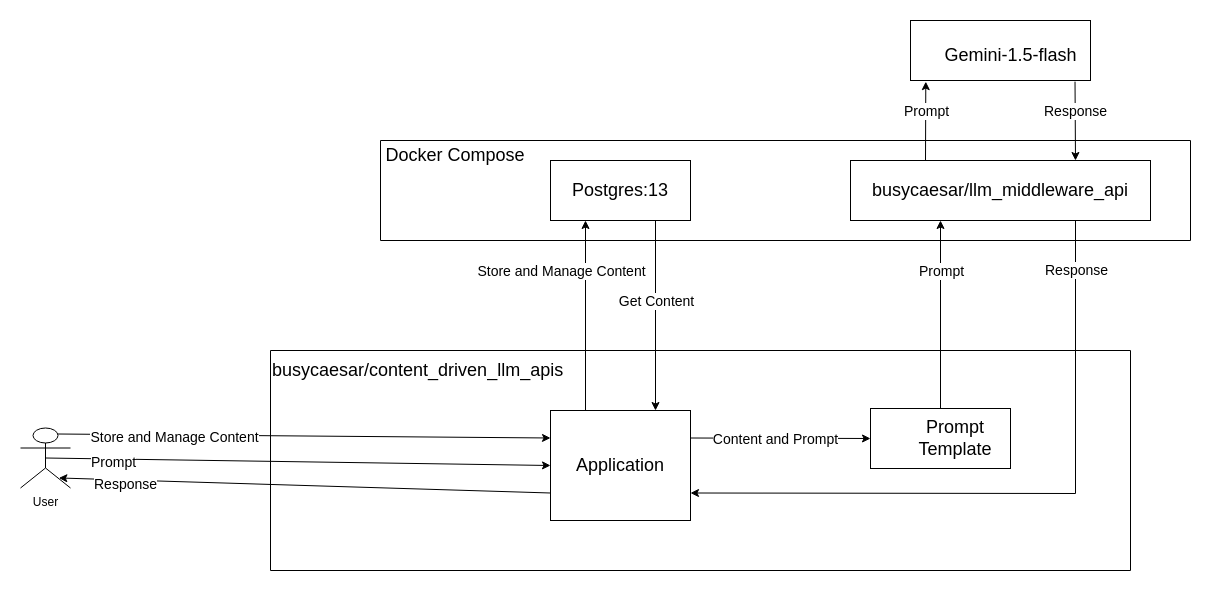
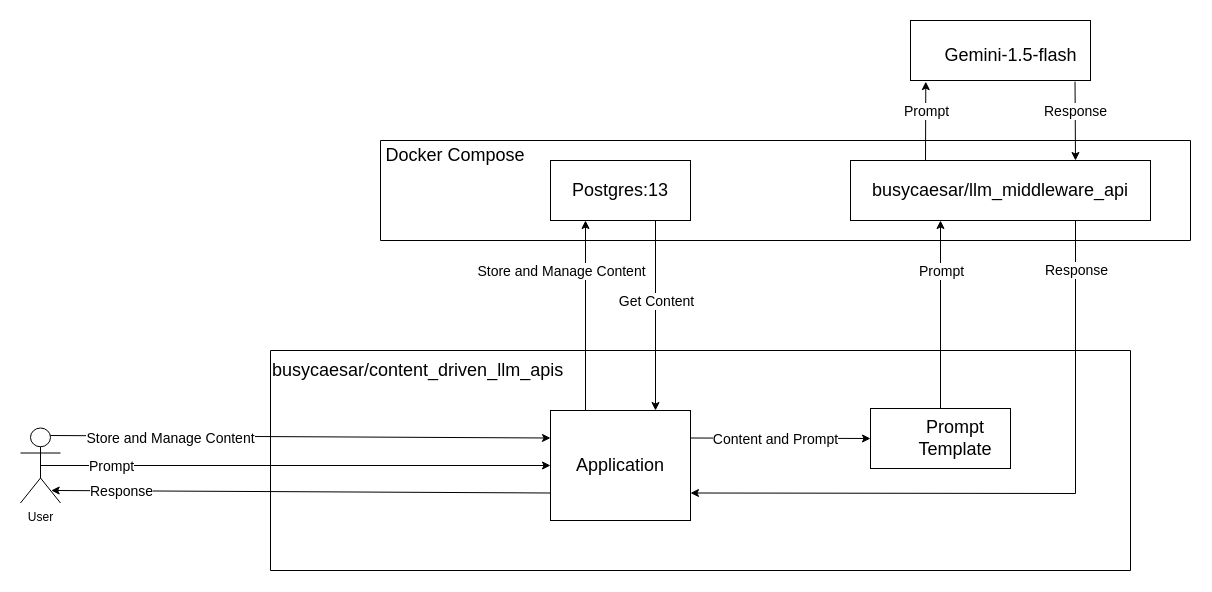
node "User": size 50x60 -> 40x75
